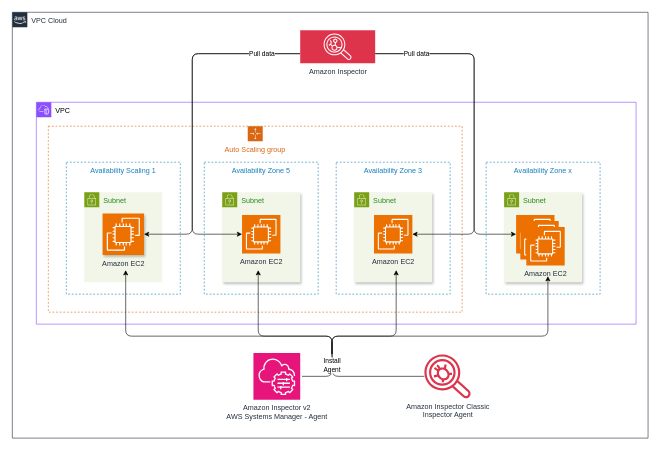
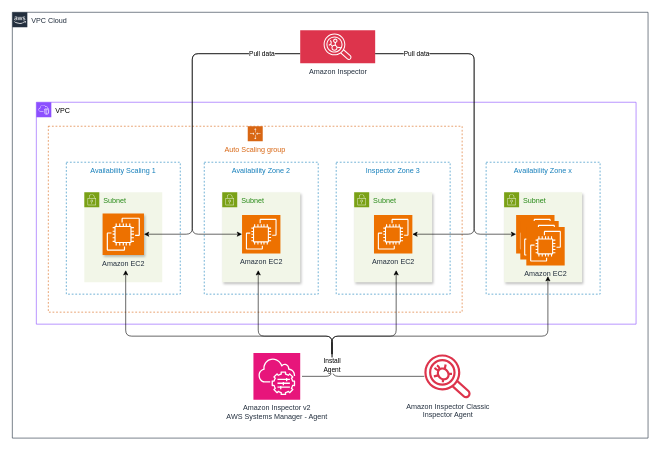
node "Availability Zone 5": label "Availability Zone 5" -> "Availability Zone 2"
node "Availability Zone 3": label "Availability Zone 3" -> "Inspector Zone 3"
